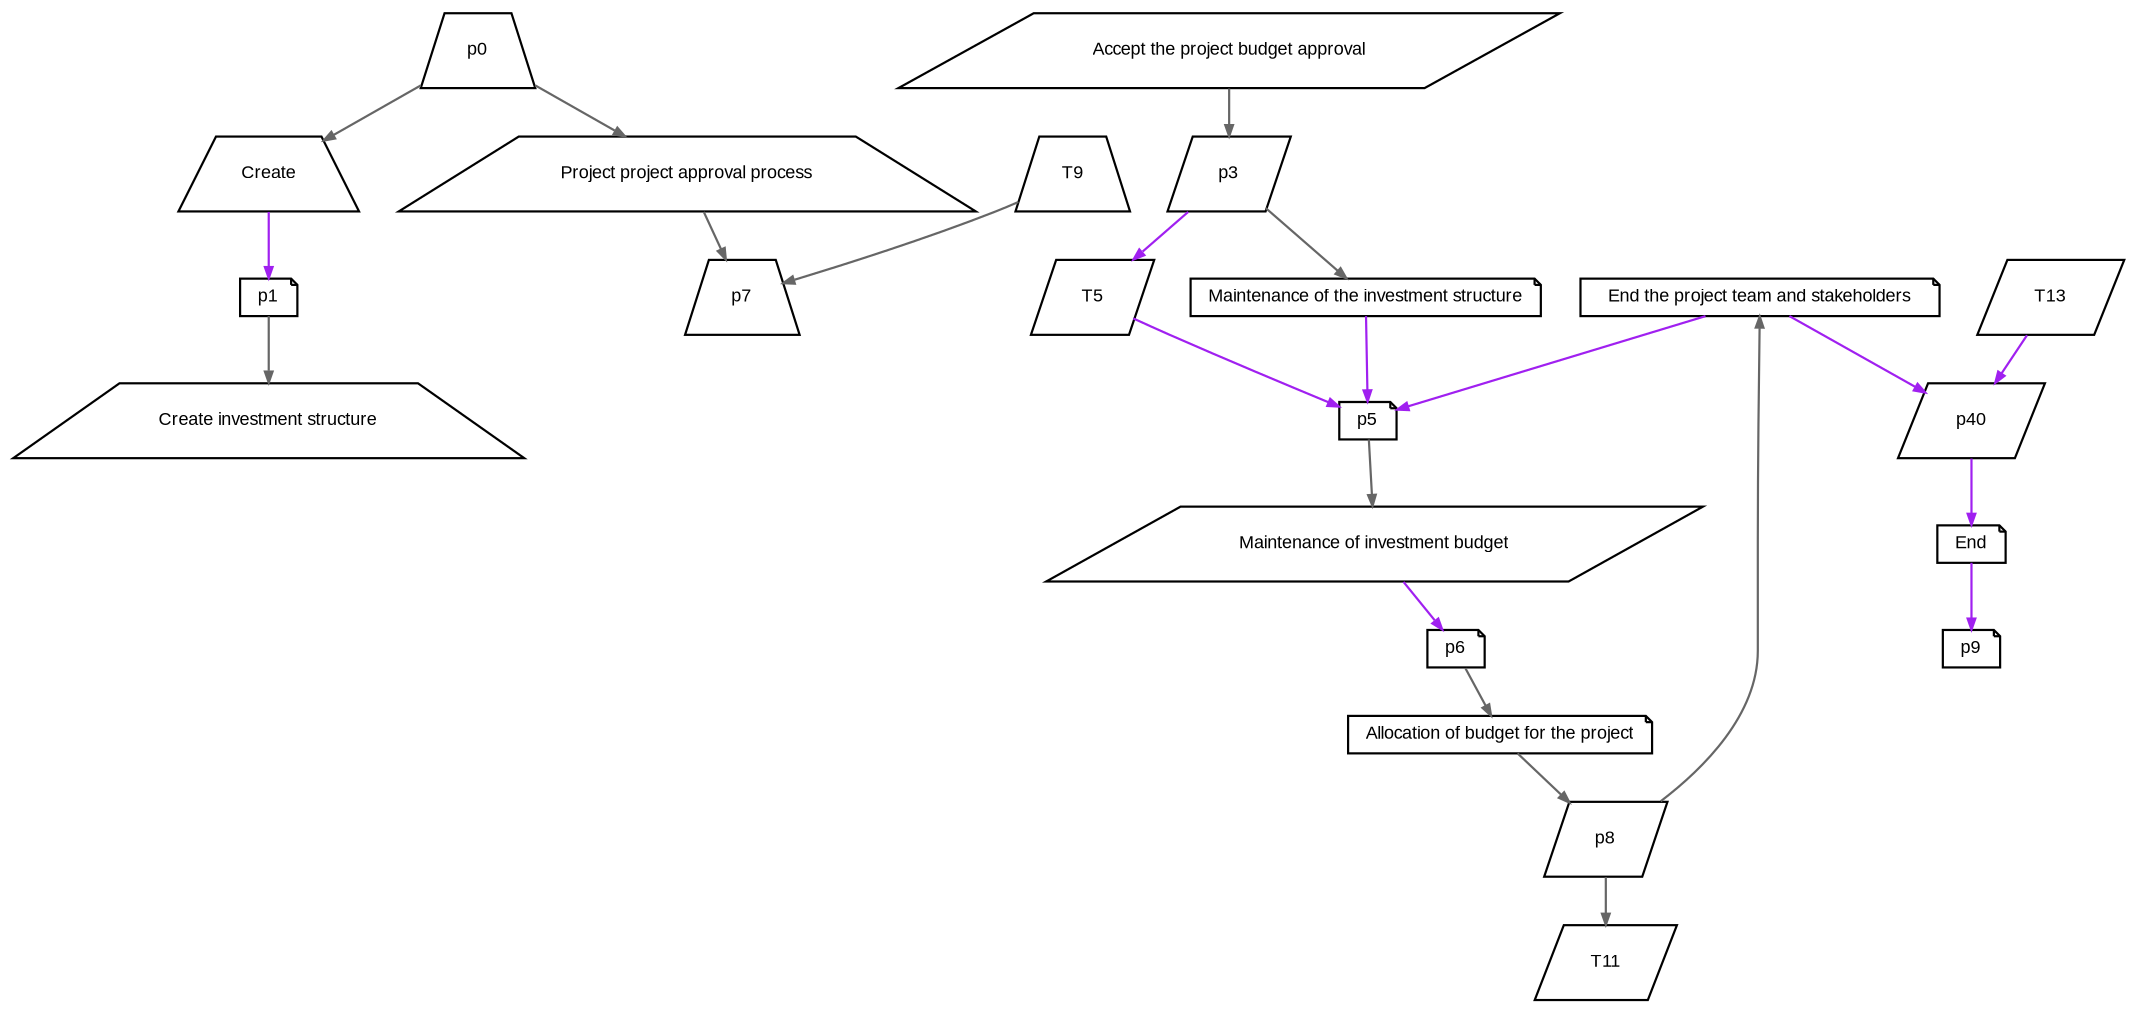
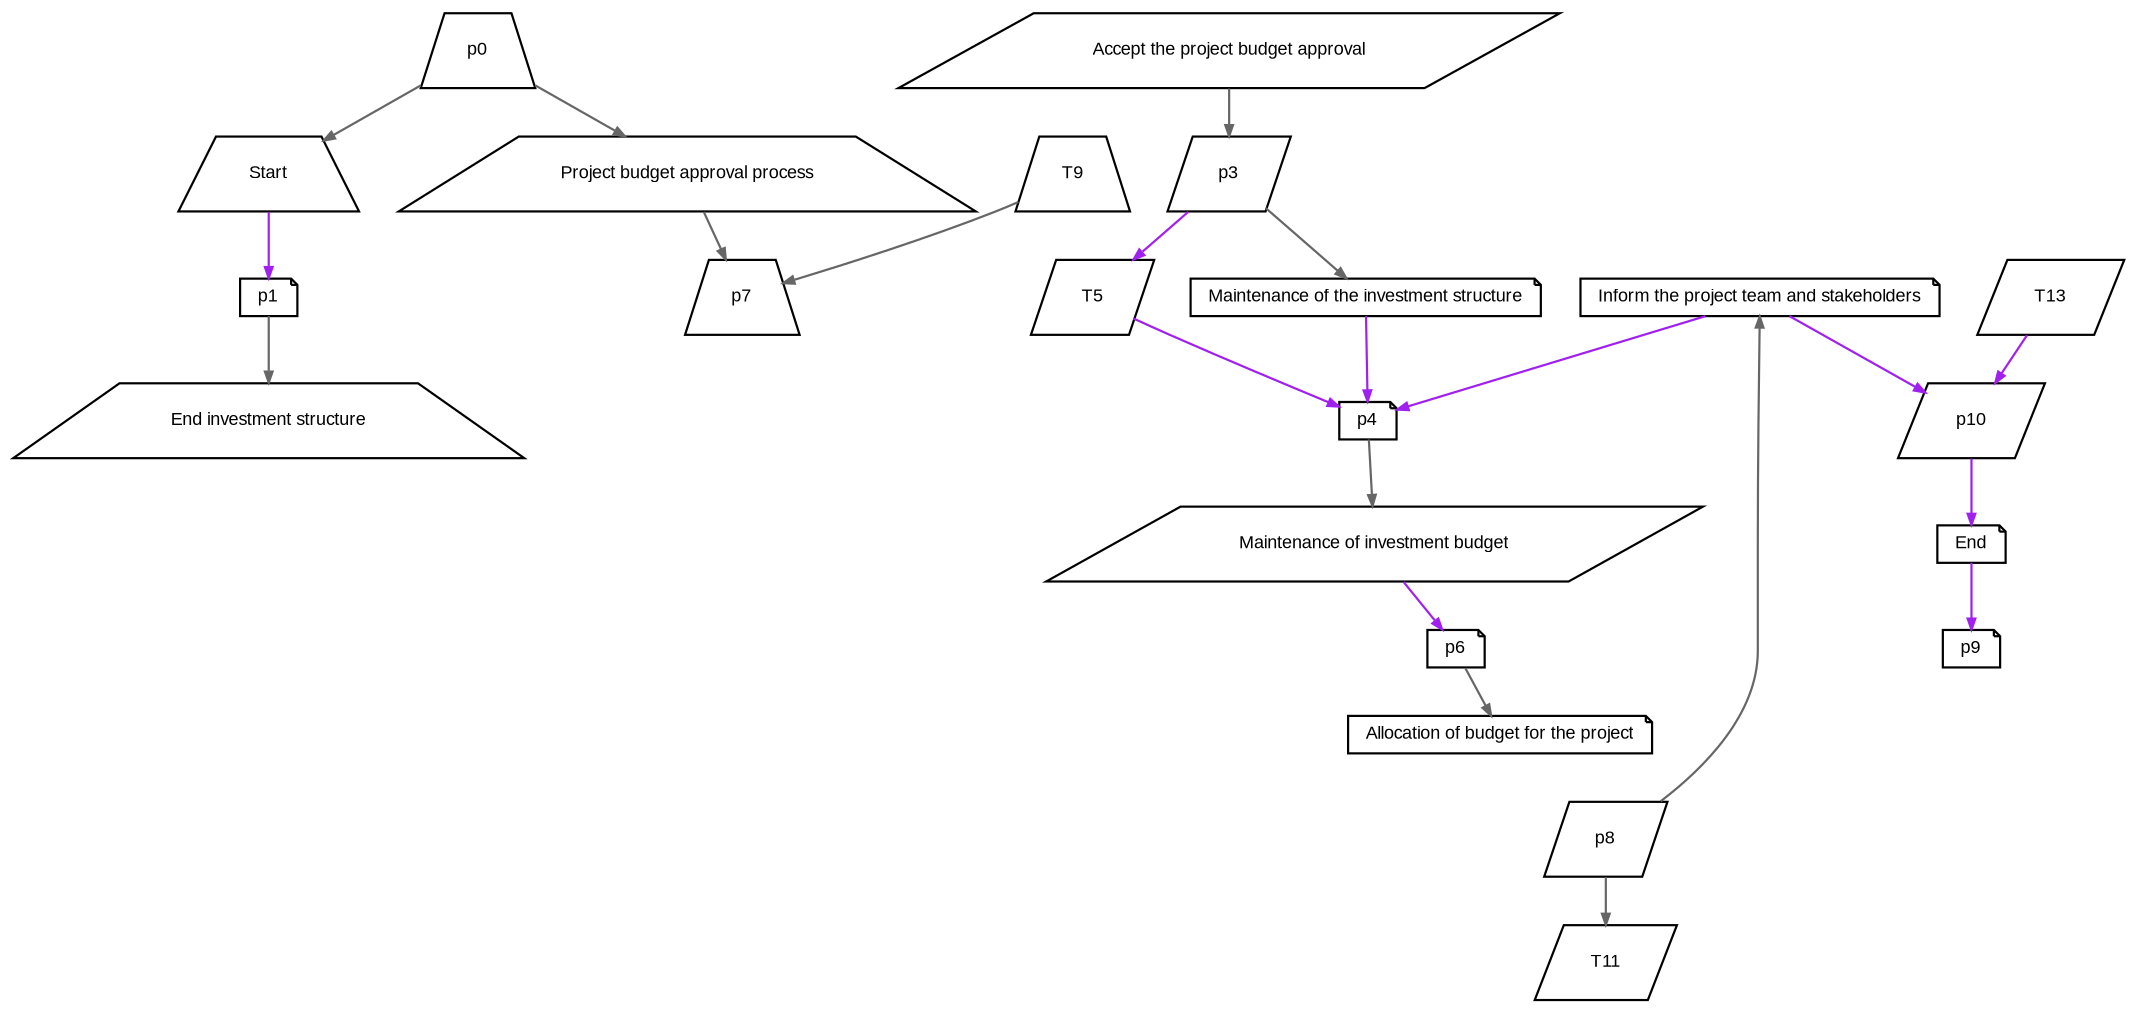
node "Create": label "Create" -> "Start"
node "Project project approval process": label "Project project approval process" -> "Project budget approval process"
node "End the project team and stakeholders": label "End the project team and stakeholders" -> "Inform the project team and stakeholders"
node "Create investment structure": label "Create investment structure" -> "End investment structure"
node "p5": label "p5" -> "p4"
node "p40": label "p40" -> "p10"
edge "Allocation of budget for the project" -> "p8": removed
